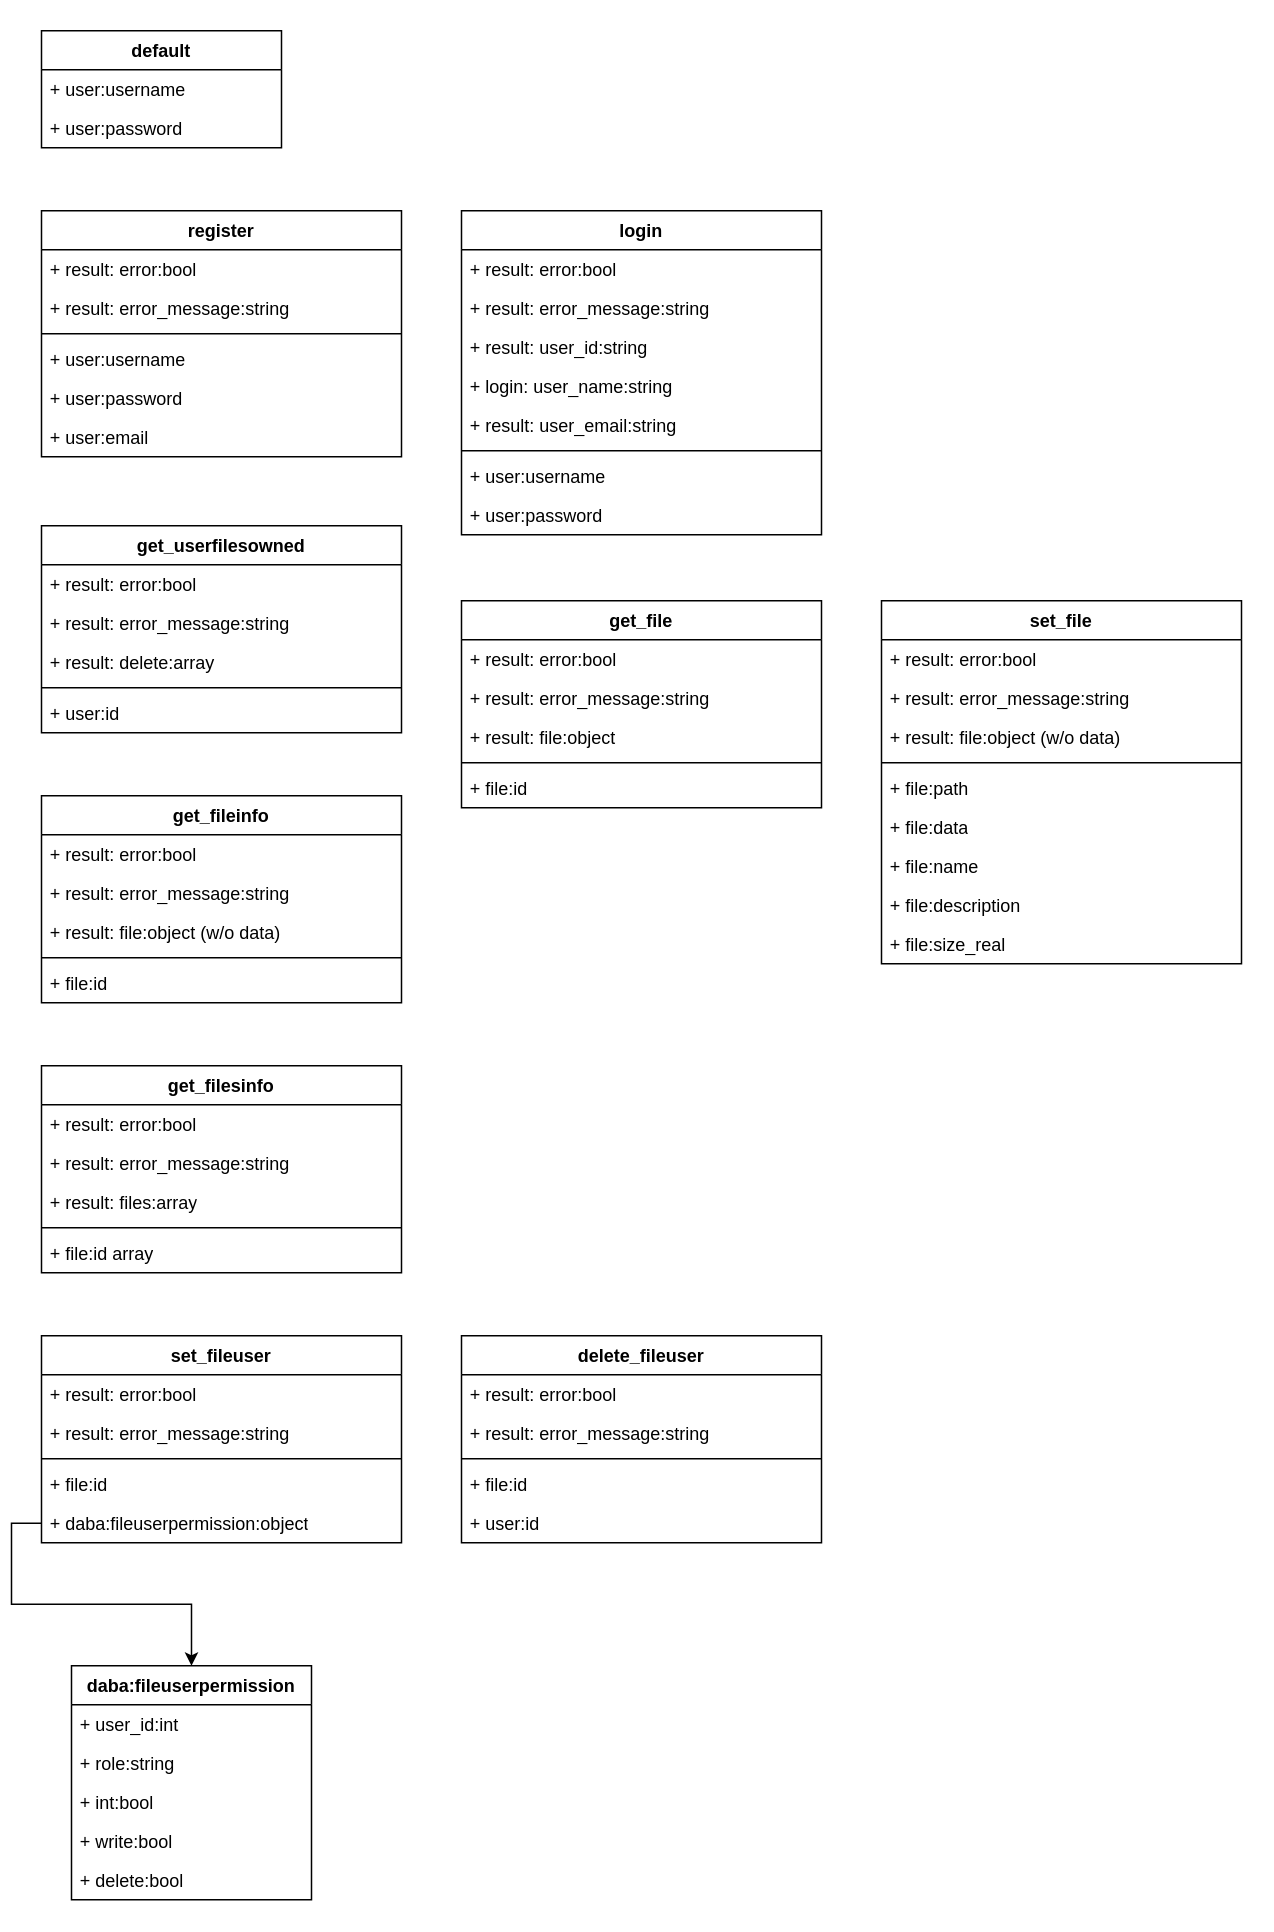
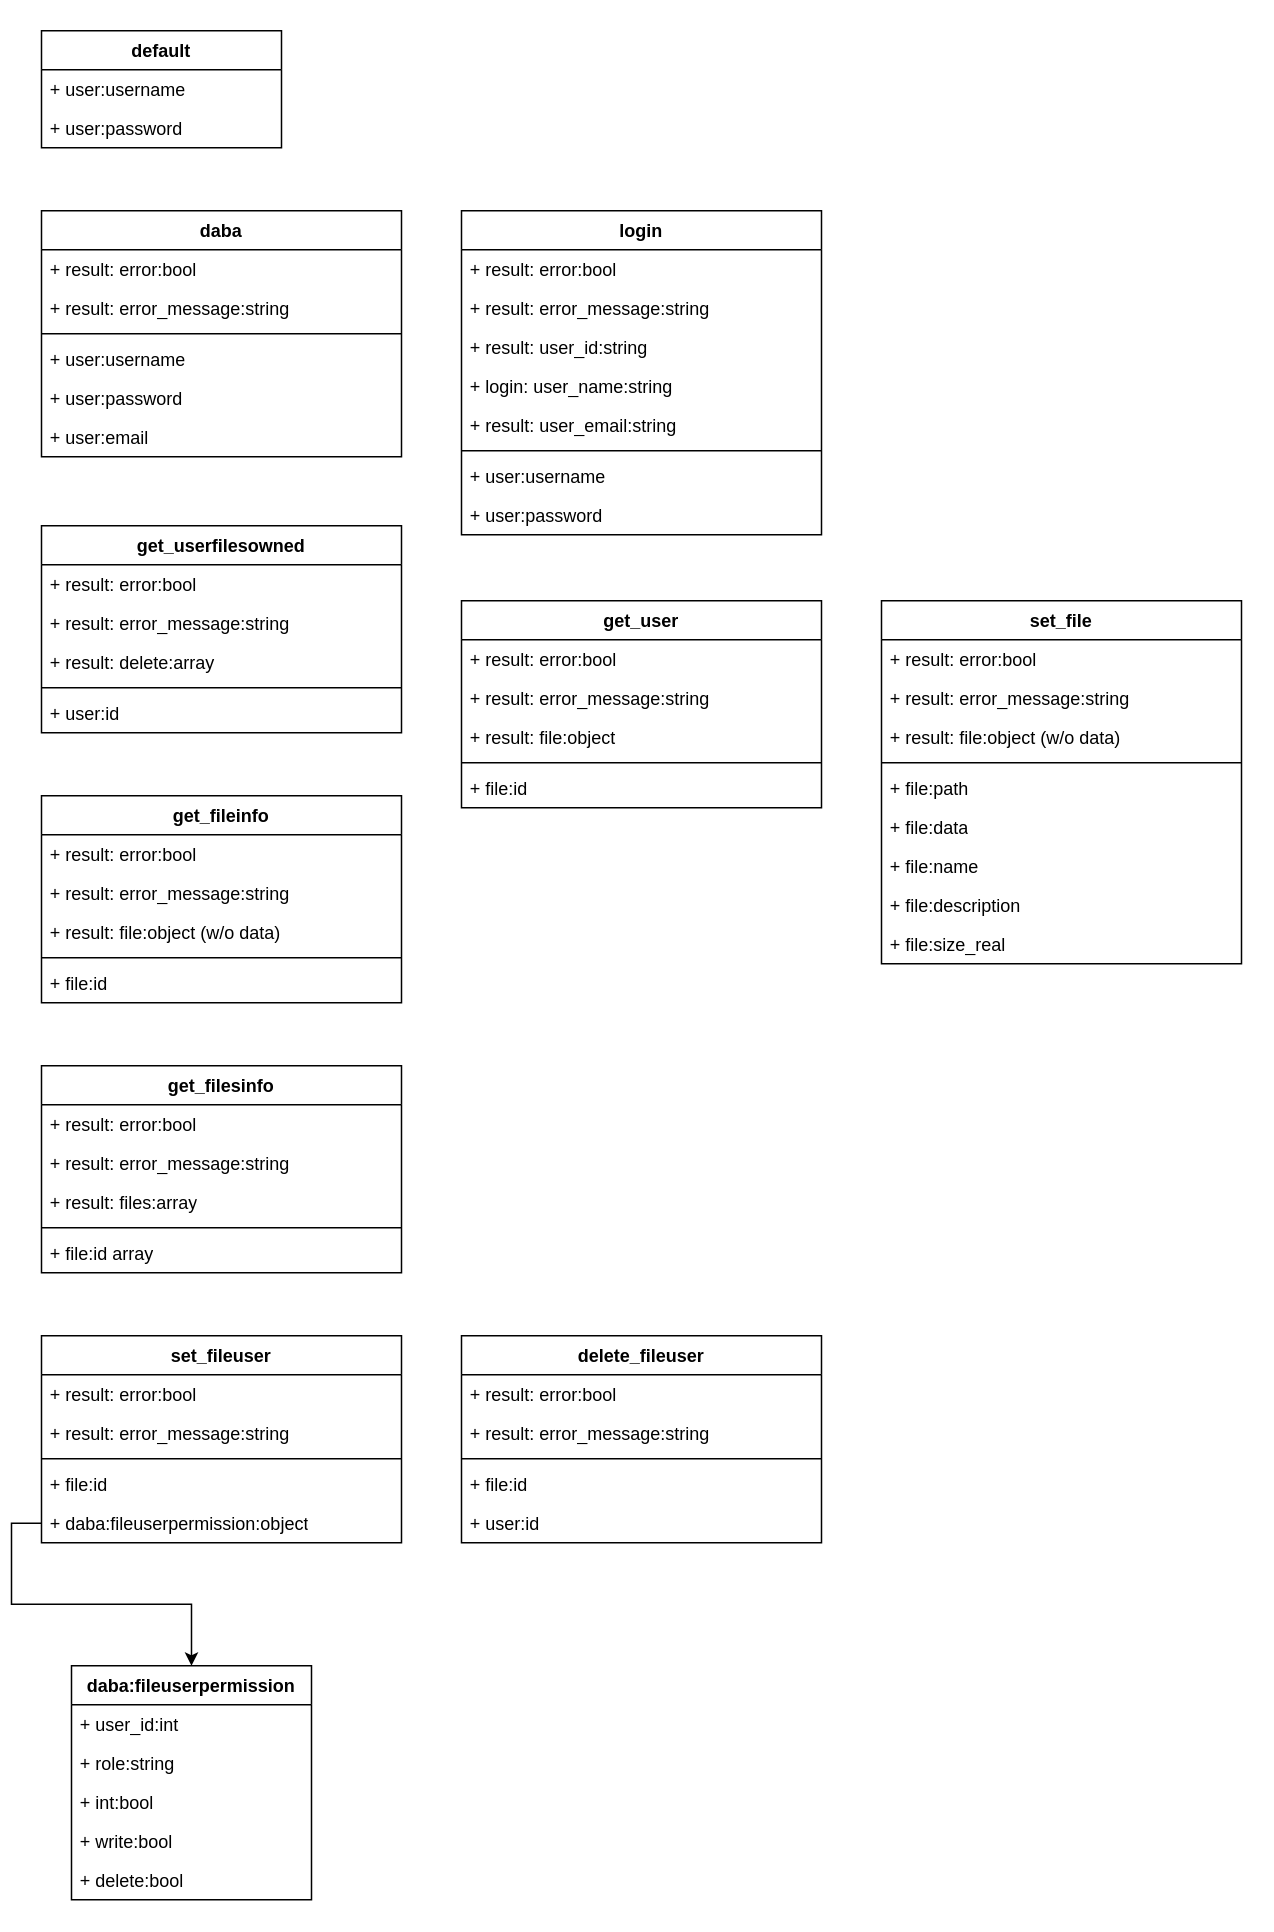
node "register": label "register" -> "daba"
node "get_file": label "get_file" -> "get_user"
